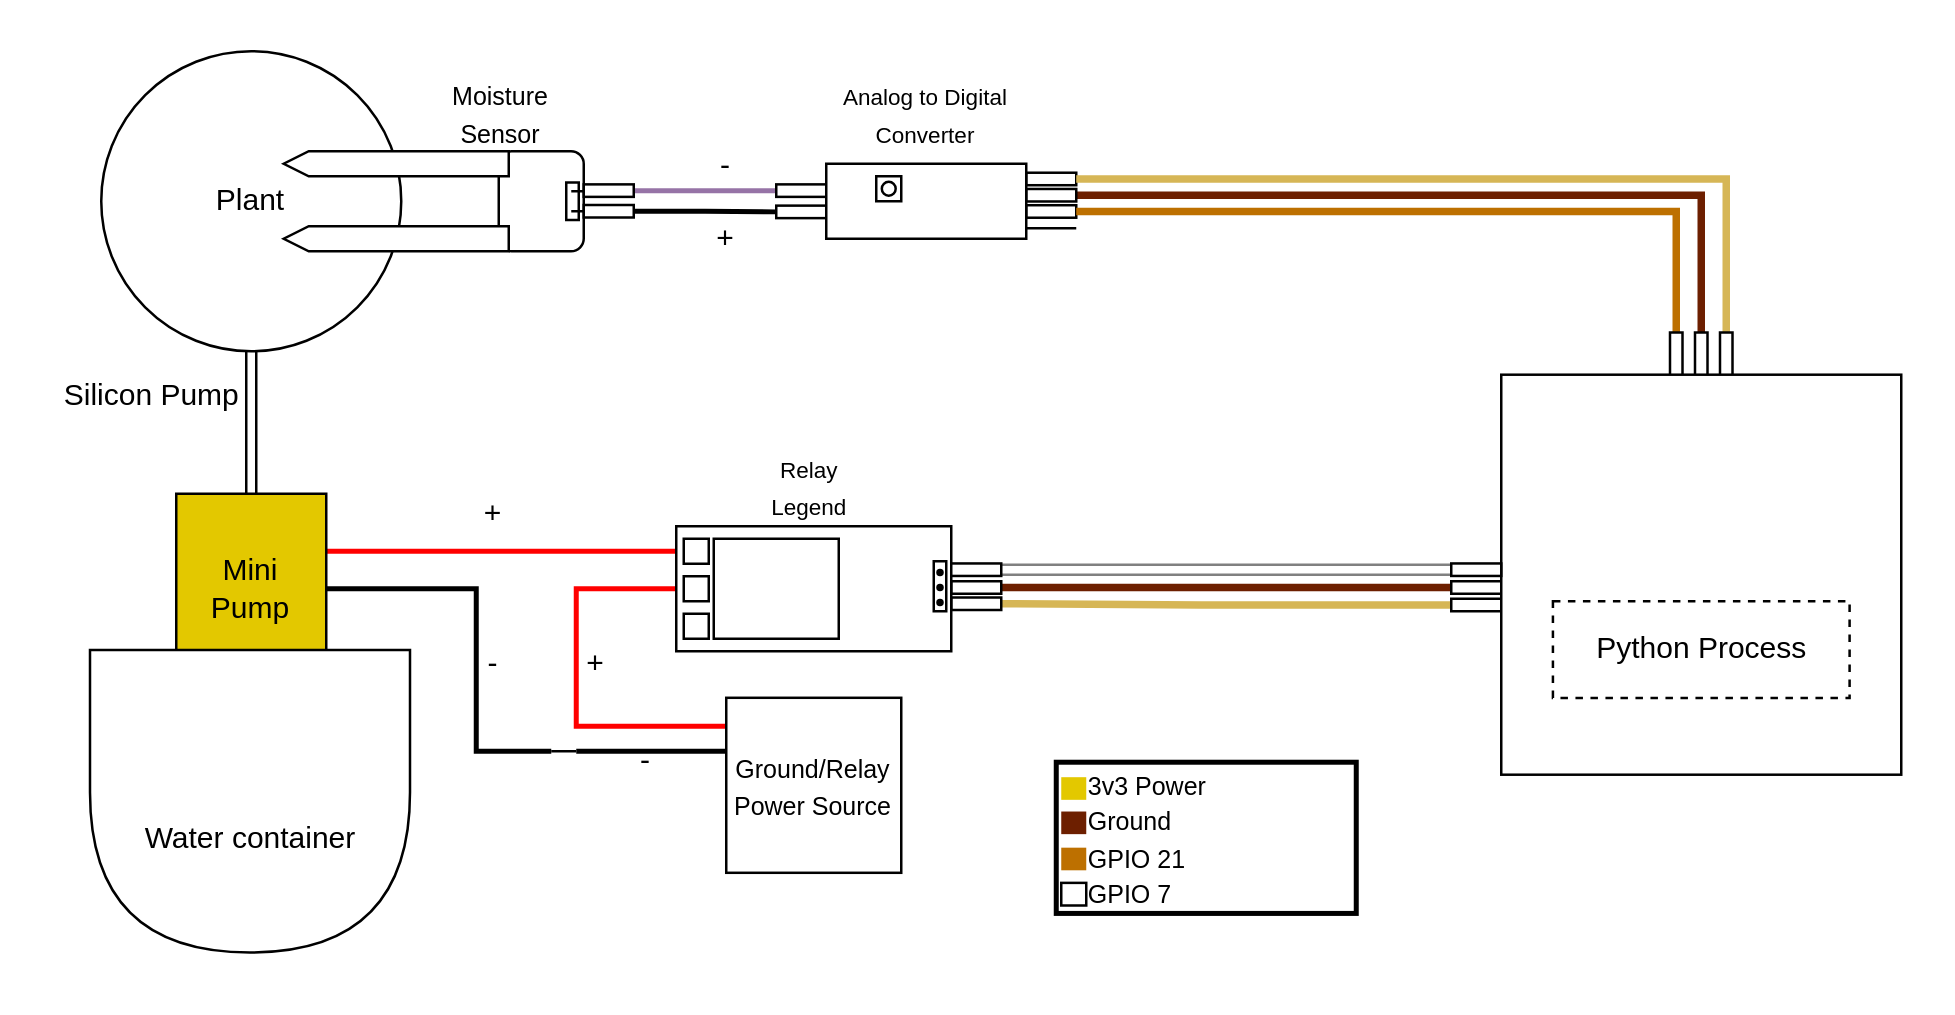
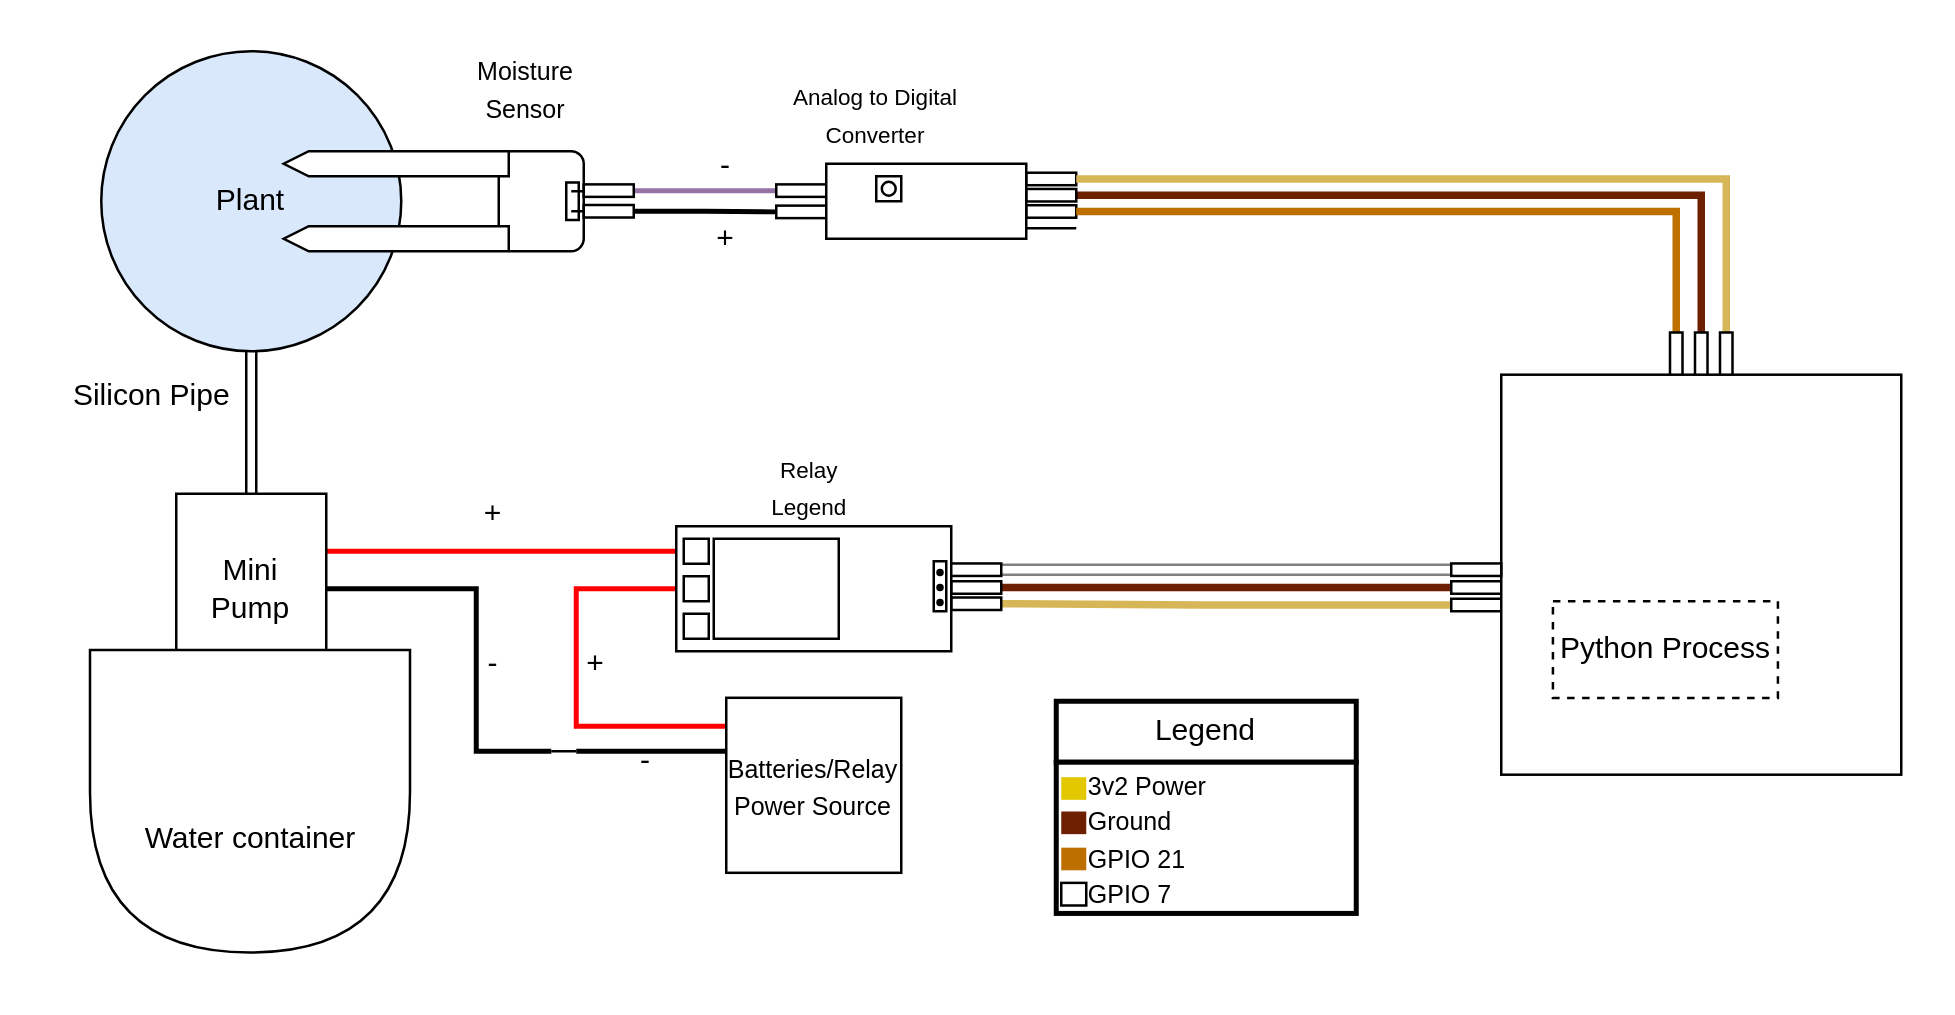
node "Moisture Sensor": moved (501, 114) -> (526, 89)
node "Analog to Digital Converter": moved (926, 114) -> (876, 114)
node "Plant": fillcolor #ffffff -> #dae8fc
node "Silicon Pump": label "Silicon Pump" -> "Silicon Pipe"
node "Mini Pump": fillcolor #e3c800 -> #ffffff
node "Python Process": size 297x97 -> 225x97
node "Legend": added
node "Ground/Relay Power Source": label "Ground/Relay Power Source" -> "Batteries/Relay Power Source"
node "3v3 Power Ground GPIO 21 GPIO 7": label "3v3 Power Ground GPIO 21 GPIO 7" -> "3v2 Power Ground GPIO 21 GPIO 7"
